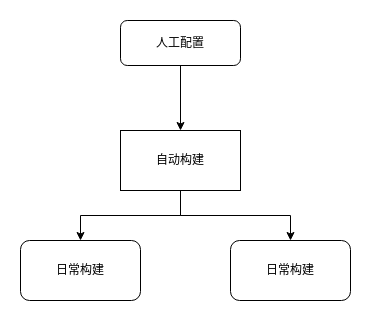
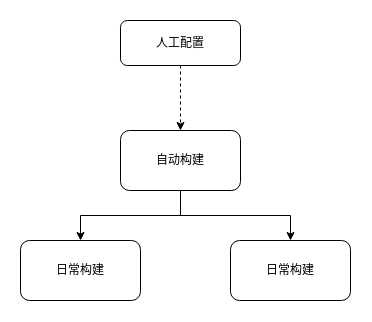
edge "人工配置" -> "自动构建": style solid -> dashed
node "自动构建": shape rectangle -> rounded rectangle
